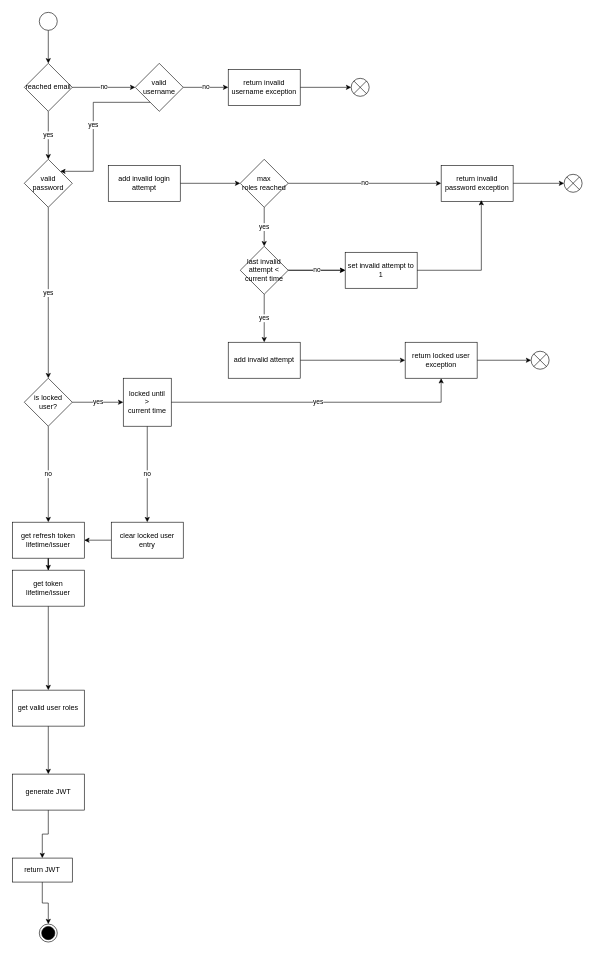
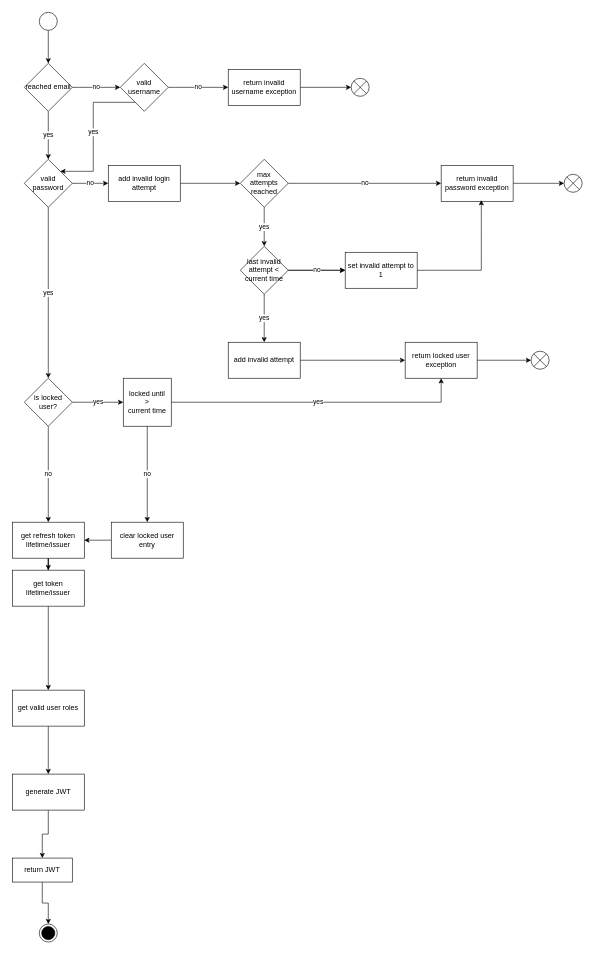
node "valid username": moved (159, 87) -> (144, 87)
edge "valid password" -> "add invalid login attempt": added, label "no"
node "max roles reached": label "max roles reached" -> "max attempts reached"
